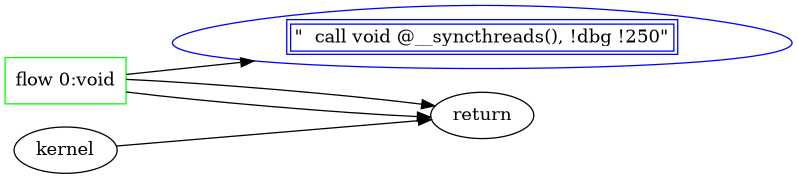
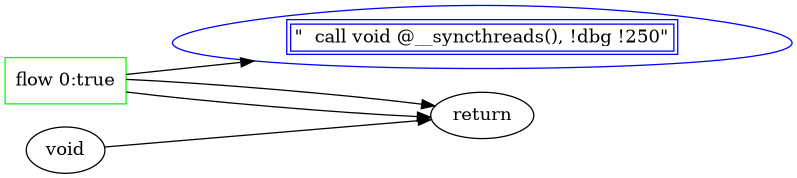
node "flow 0:void": label "flow 0:void" -> "flow 0:true"
node "kernel": label "kernel" -> "void"
